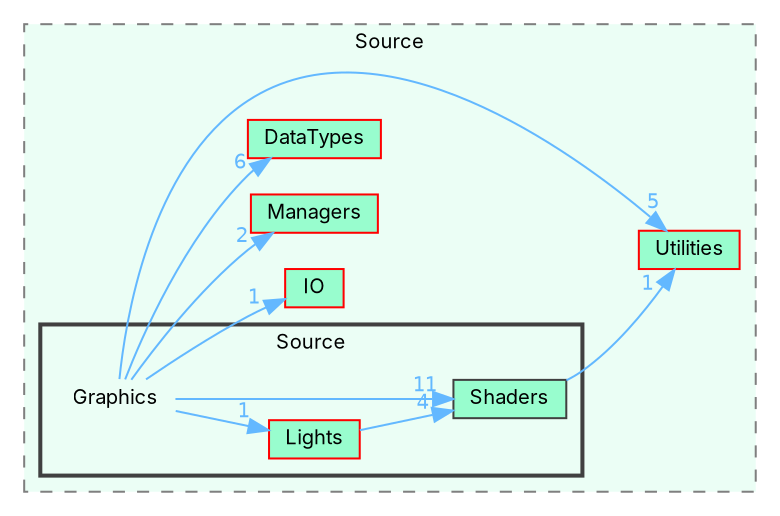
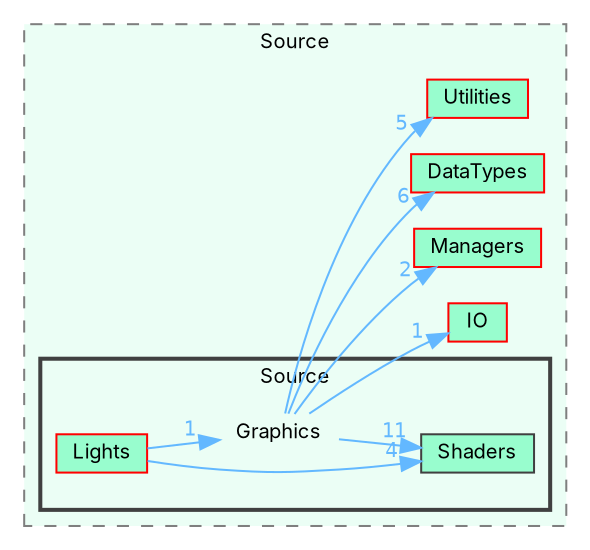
edge "Shaders" -> "Utilities": removed
edge "Graphics" -> "Lights": reversed
